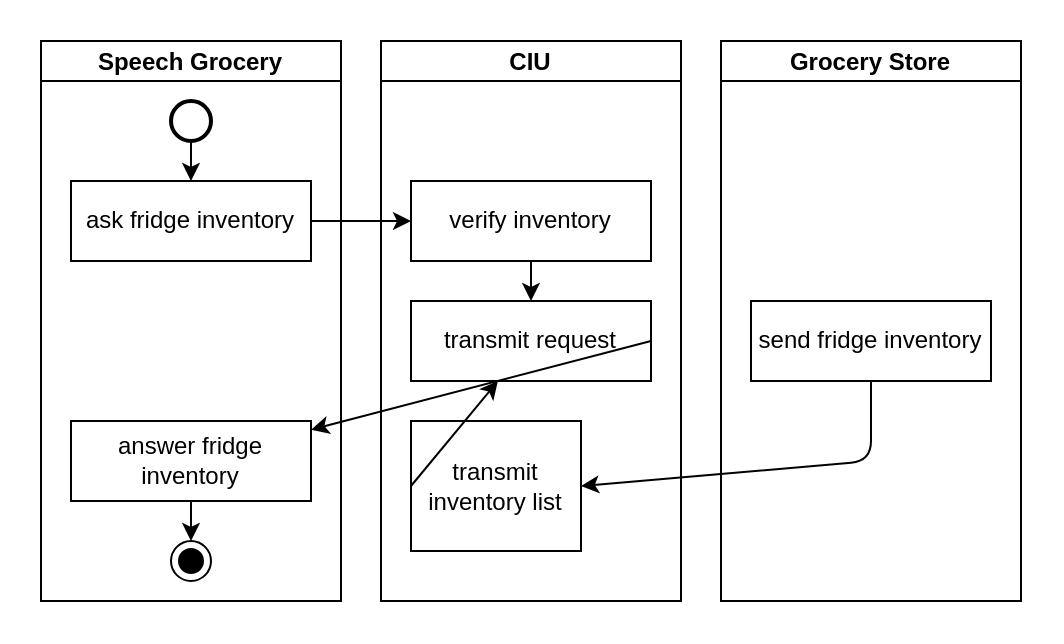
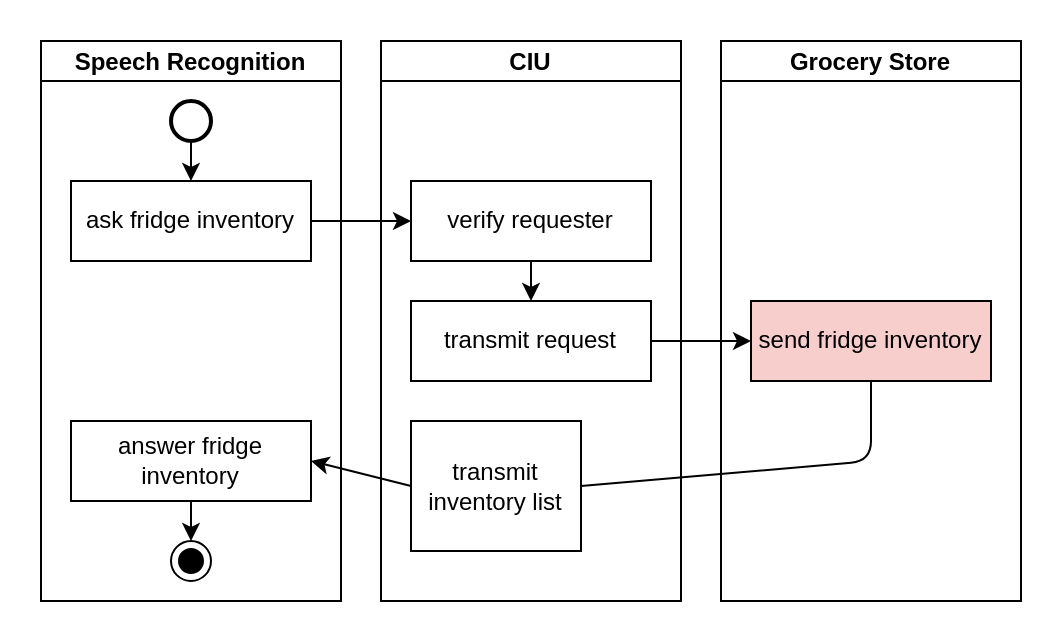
node "Speech Grocery": label "Speech Grocery" -> "Speech Recognition"
node "verify inventory": label "verify inventory" -> "verify requester"
node "send fridge inventory": fillcolor #ffffff -> #f8cecc
edge "transmit request" -> "answer fridge inventory": now "transmit request" -> "send fridge inventory"
edge "transmit inventory list" -> "transmit request": now "transmit inventory list" -> "answer fridge inventory"
edge "send fridge inventory" -> "transmit inventory list": arrowhead classic -> none
